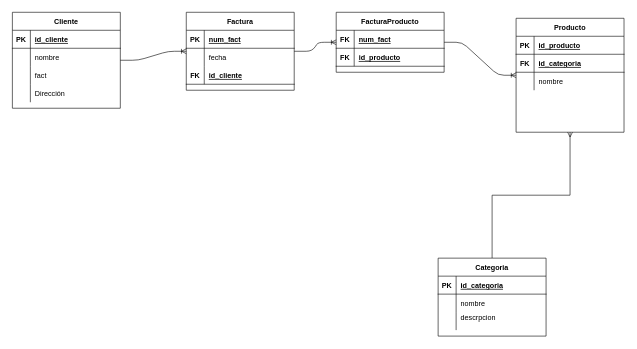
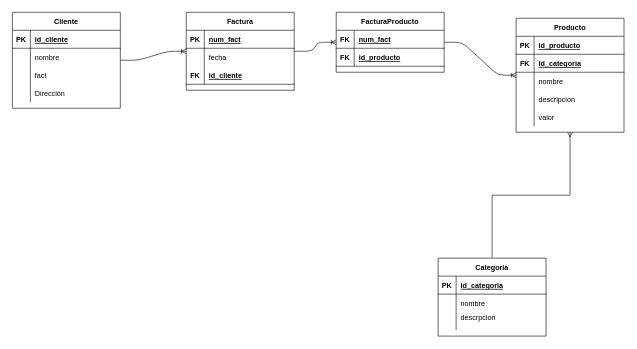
node "descripcion": added
node "valor": added
